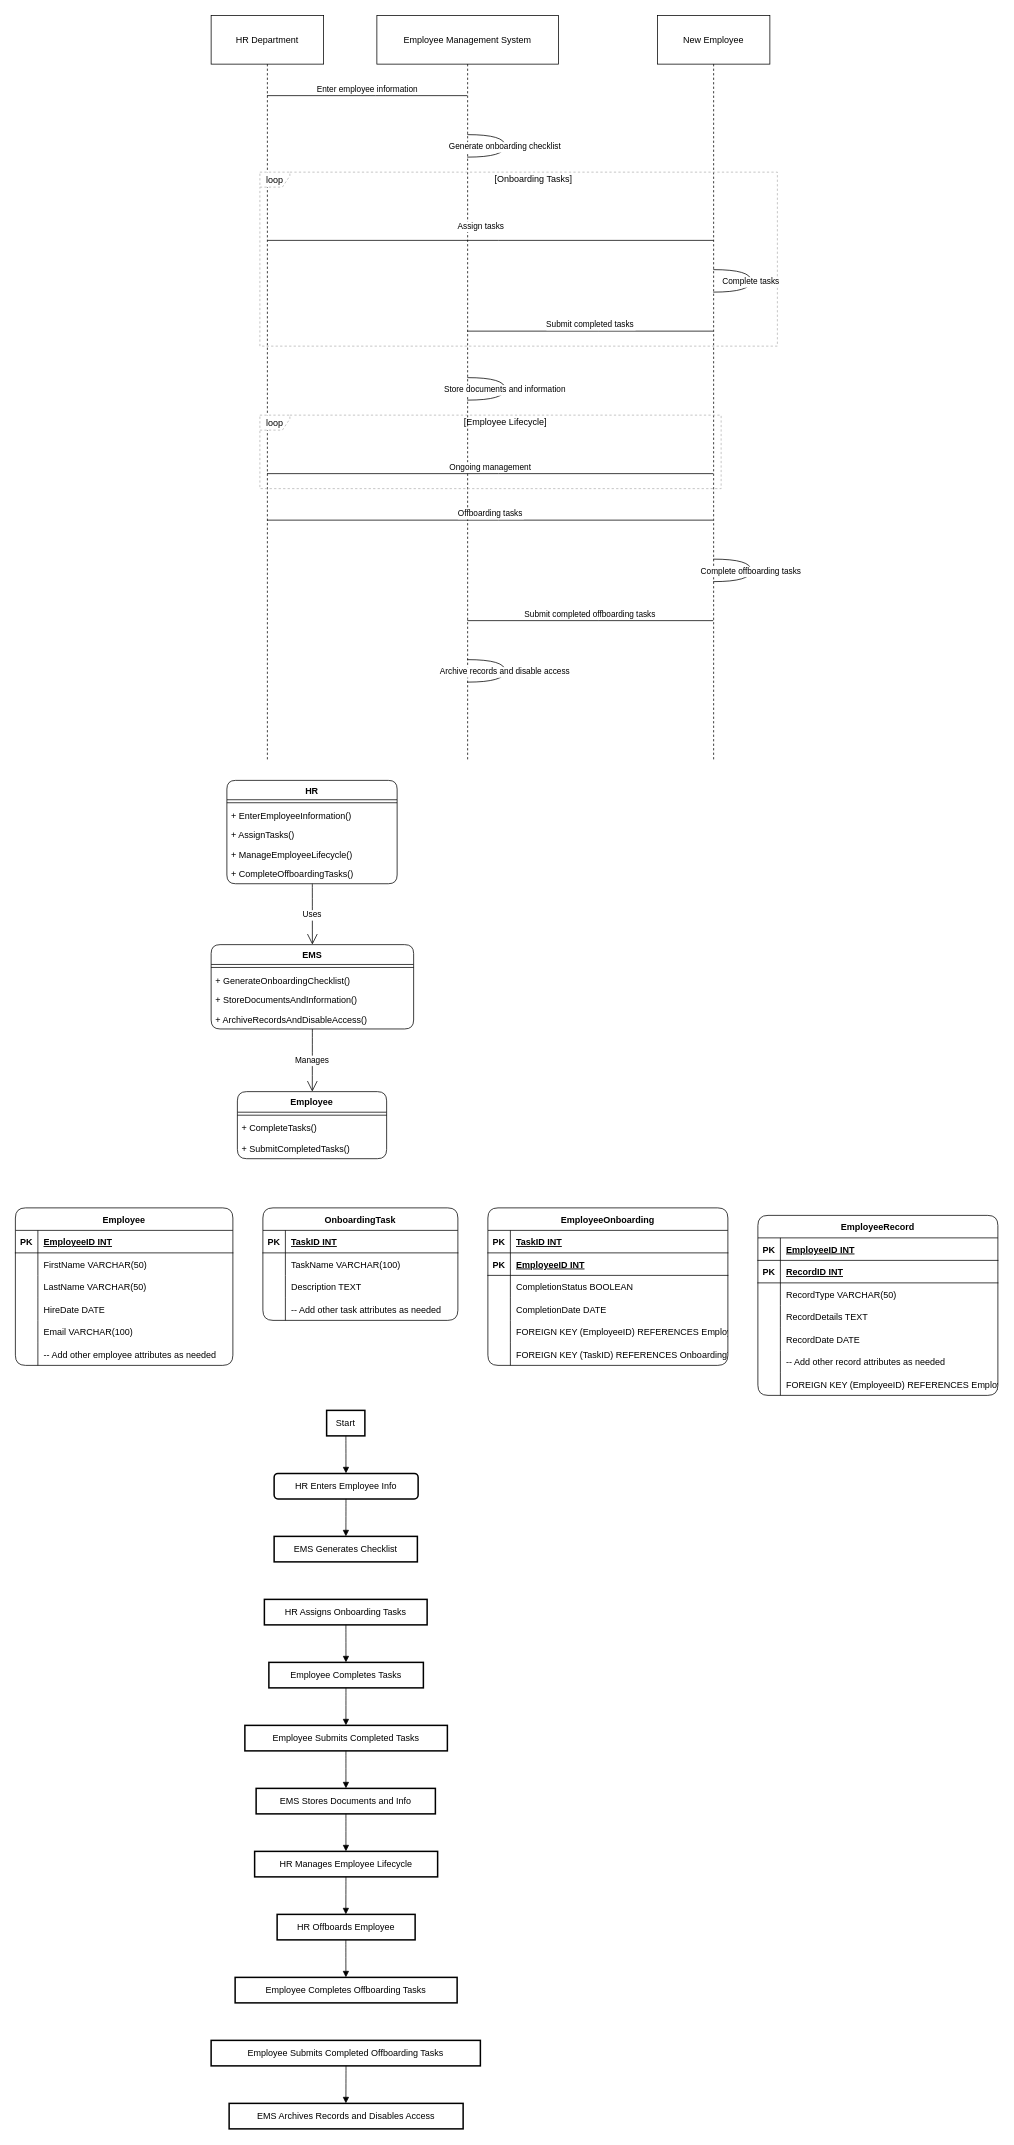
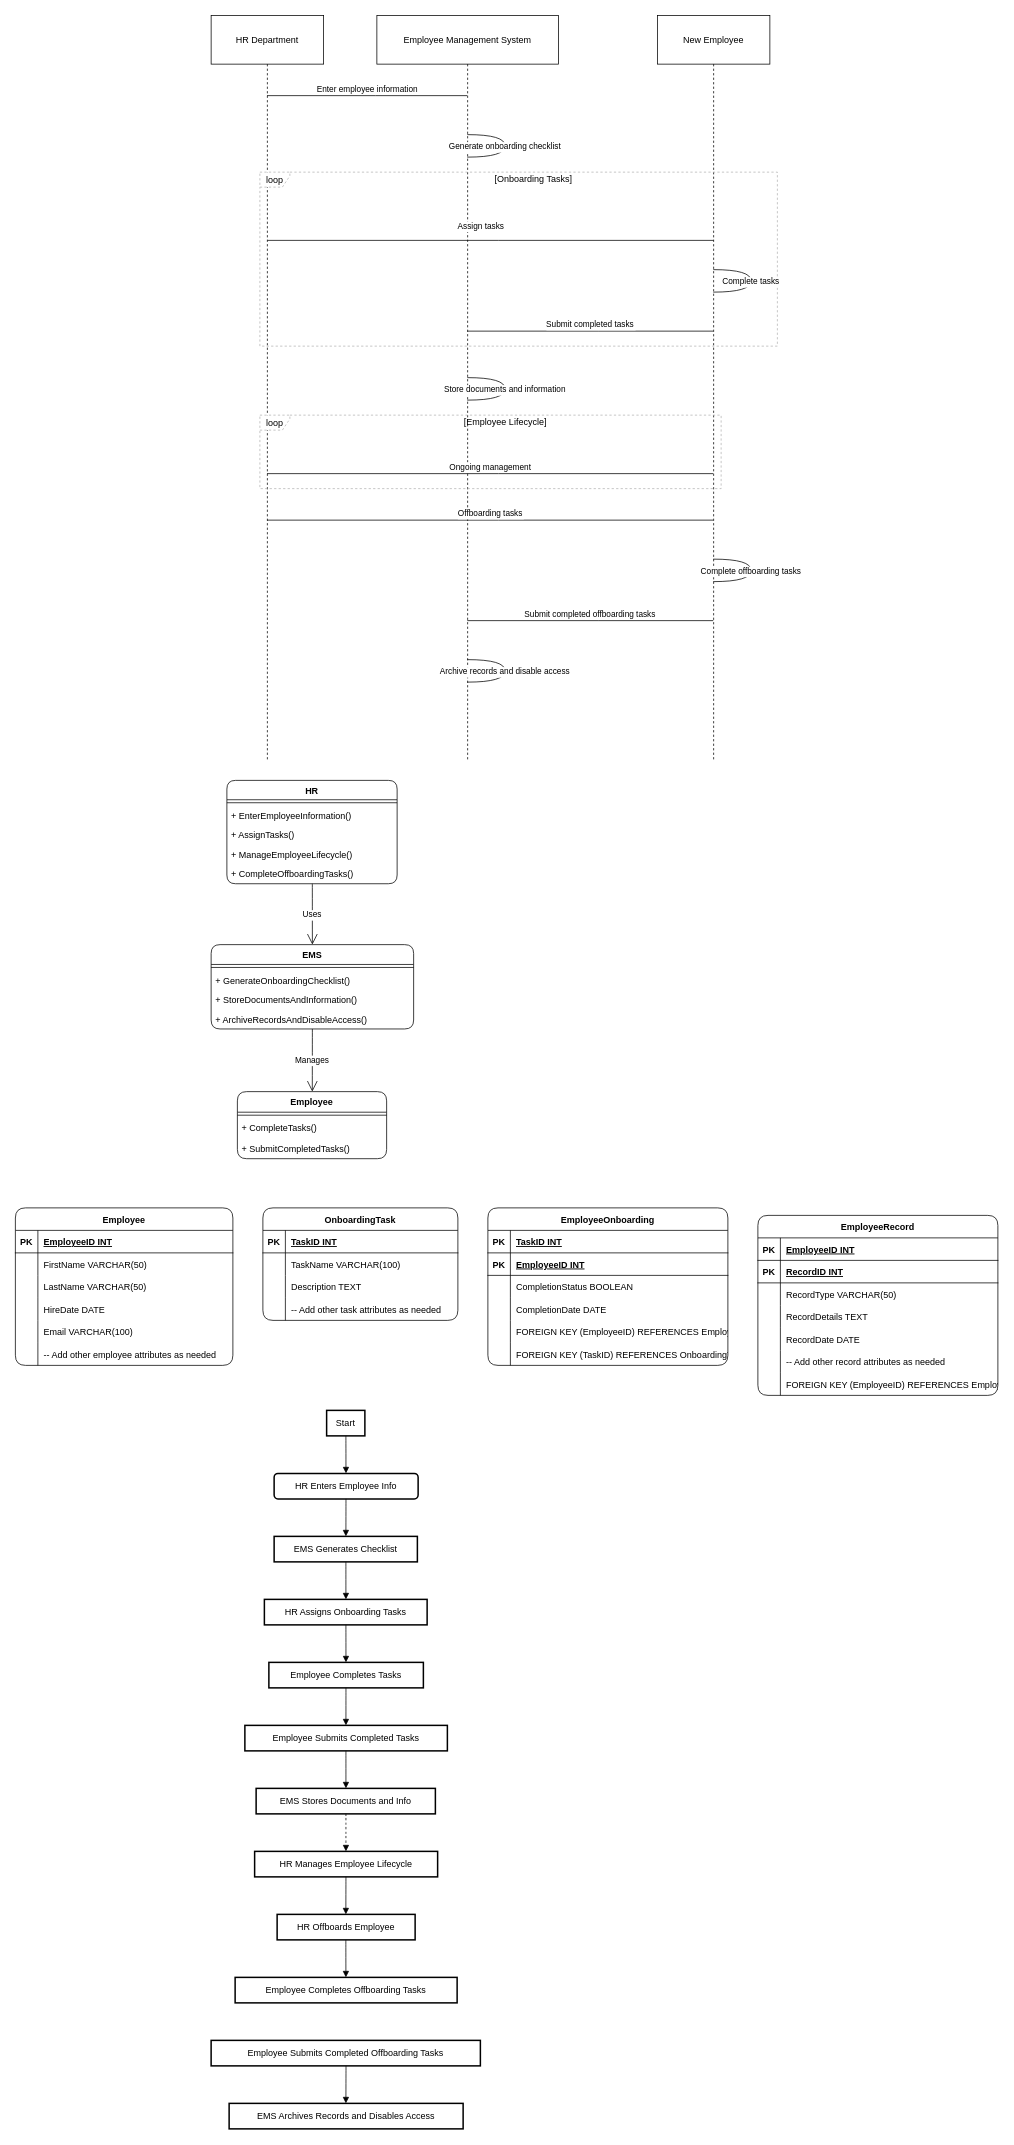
edge "EMS Generates Checklist" -> "HR Assigns Onboarding Tasks": added
edge "EMS Stores Documents and Info" -> "HR Manages Employee Lifecycle": style solid -> dashed
